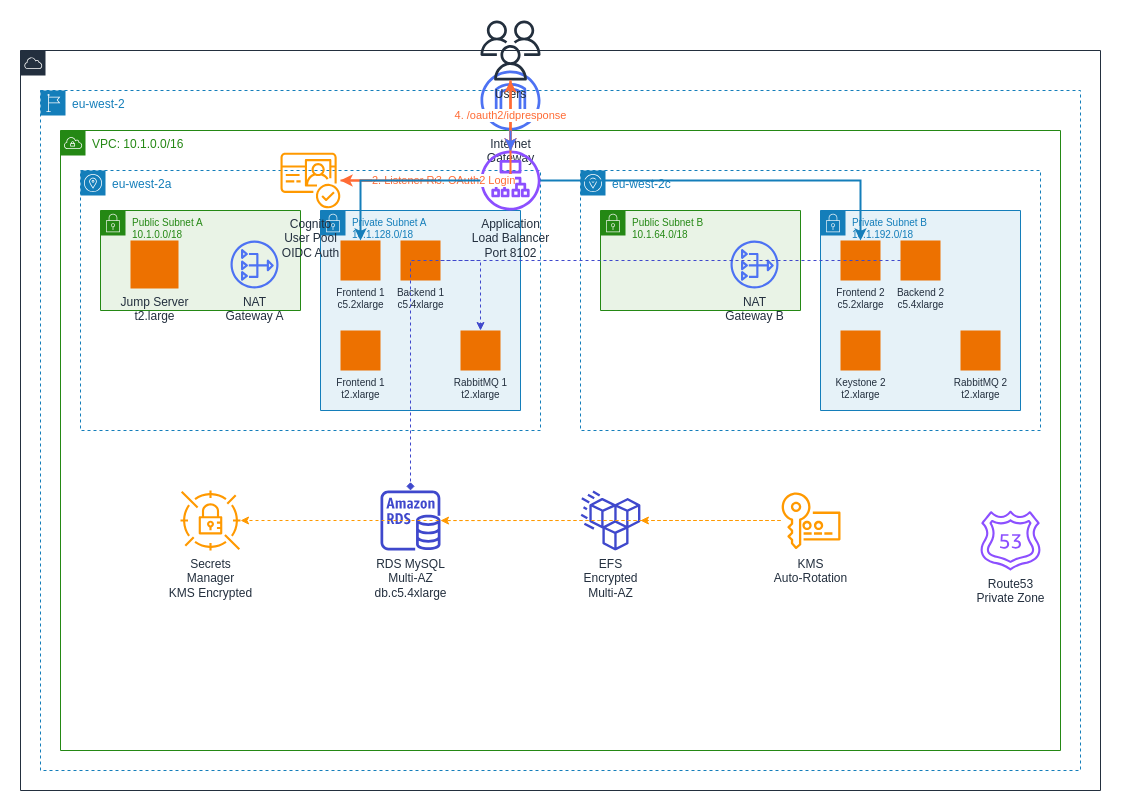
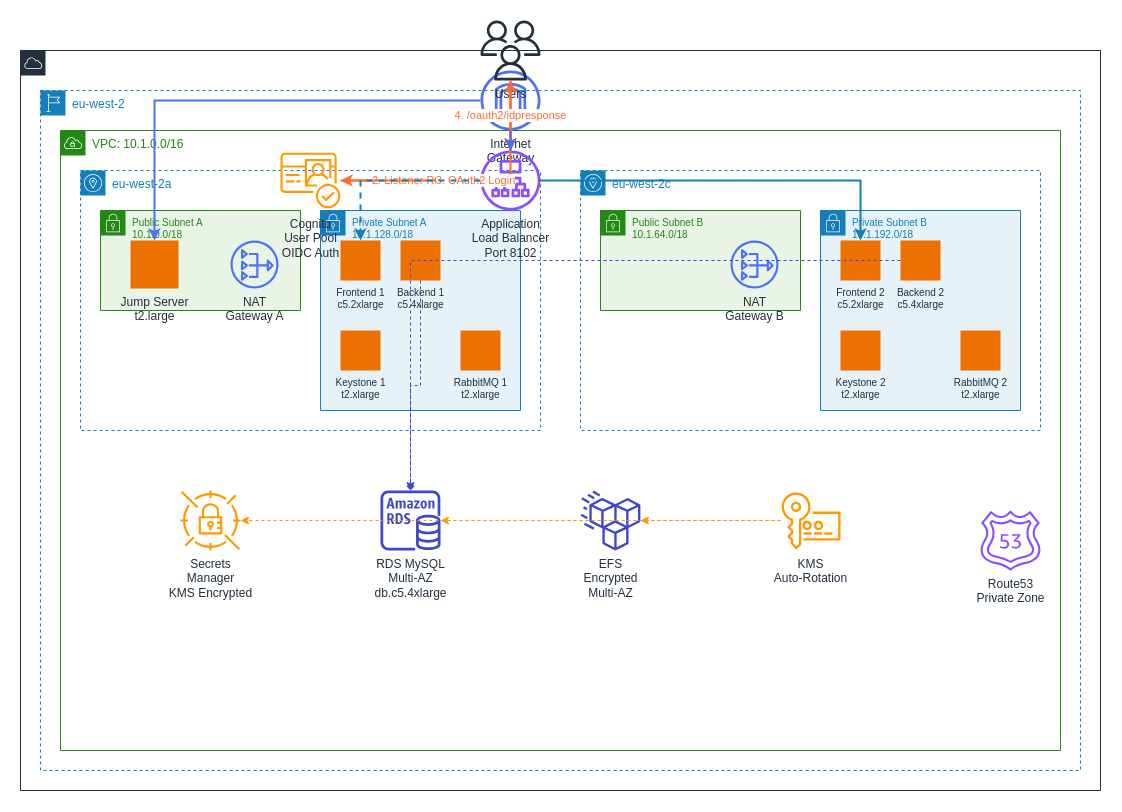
edge "Internet Gateway" -> "Jump Server t2.large": added
edge "Application Load Balancer Port 8102" -> "Frontend 1 c5.2xlarge": style solid -> dashed
edge "Backend 1 c5.4xlarge" -> "RabbitMQ 1 t2.xlarge": now "Backend 1 c5.4xlarge" -> "RDS MySQL Multi-AZ db.c5.4xlarge"
node "Frontend 1 t2.xlarge": label "Frontend 1 t2.xlarge" -> "Keystone 1 t2.xlarge"
